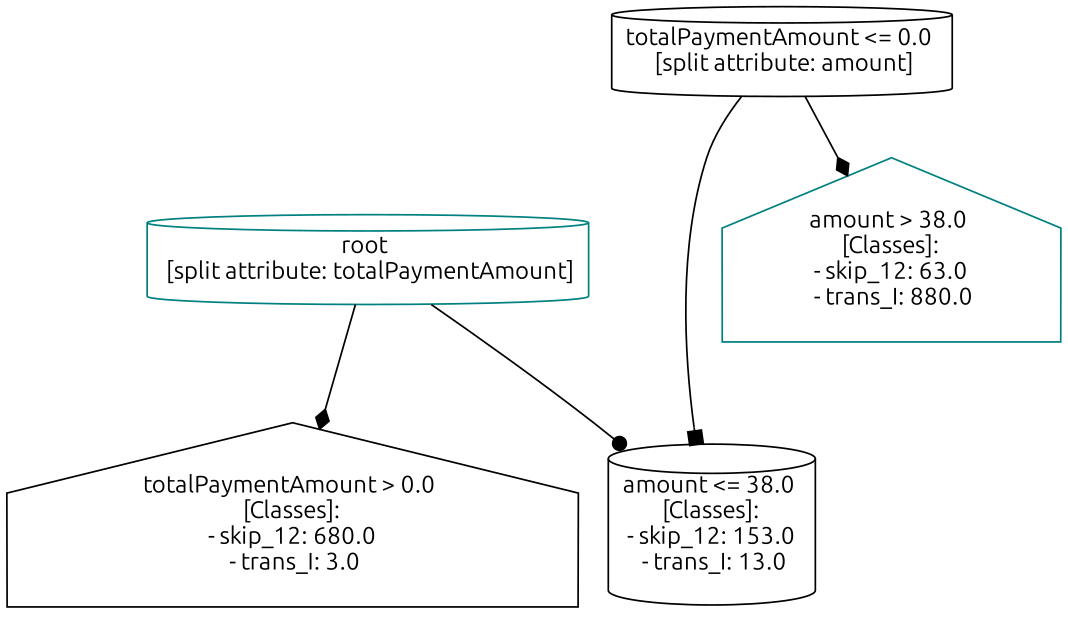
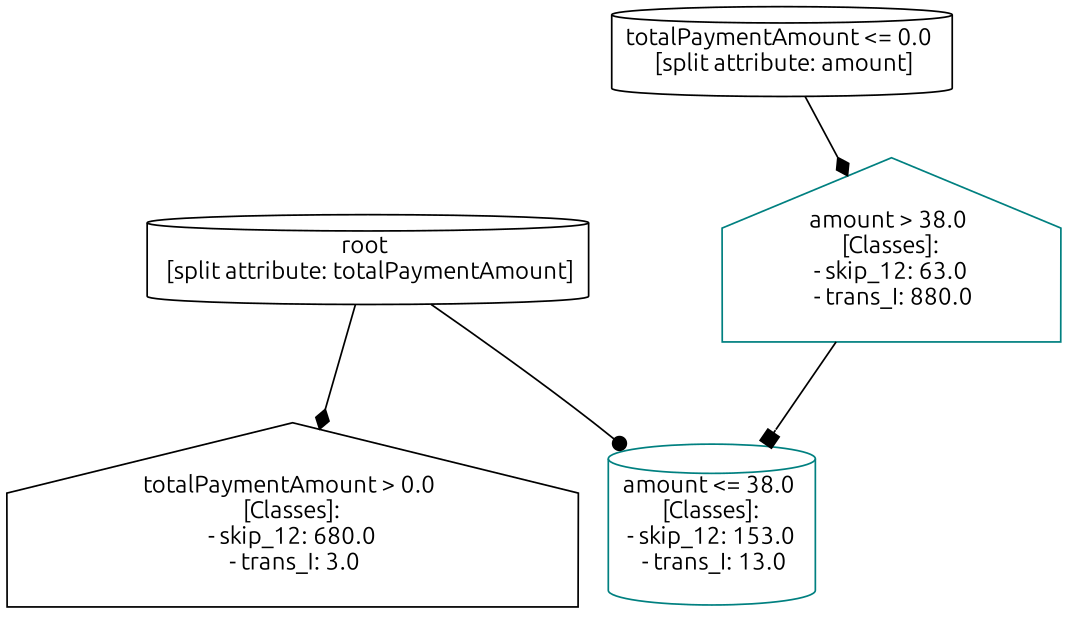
edge "totalPaymentAmount <= 0.0 [split attribute: amount]" -> "amount <= 38.0 [Classes]: - skip_12: 153.0 - trans_I: 13.0": now "amount > 38.0 [Classes]: - skip_12: 63.0 - trans_I: 880.0" -> "amount <= 38.0 [Classes]: - skip_12: 153.0 - trans_I: 13.0"
node "root [split attribute: totalPaymentAmount]": color teal -> black
node "amount <= 38.0 [Classes]: - skip_12: 153.0 - trans_I: 13.0": color black -> teal
